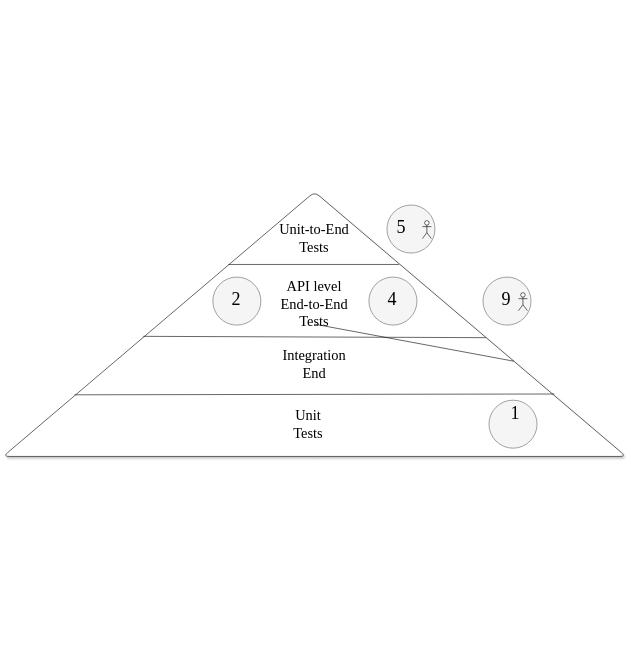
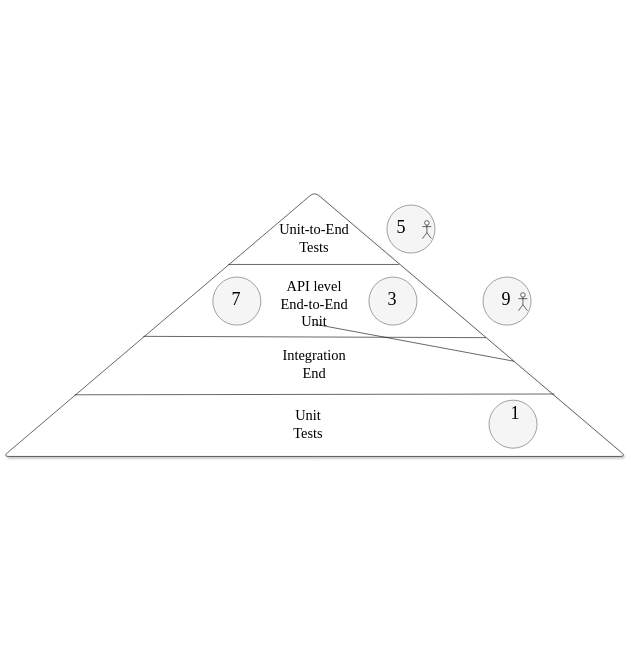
node "2": label "2" -> "7"
node "4": label "4" -> "3"
node "API level End-to-End Tests": label "API level End-to-End Tests" -> "API level End-to-End Unit"
